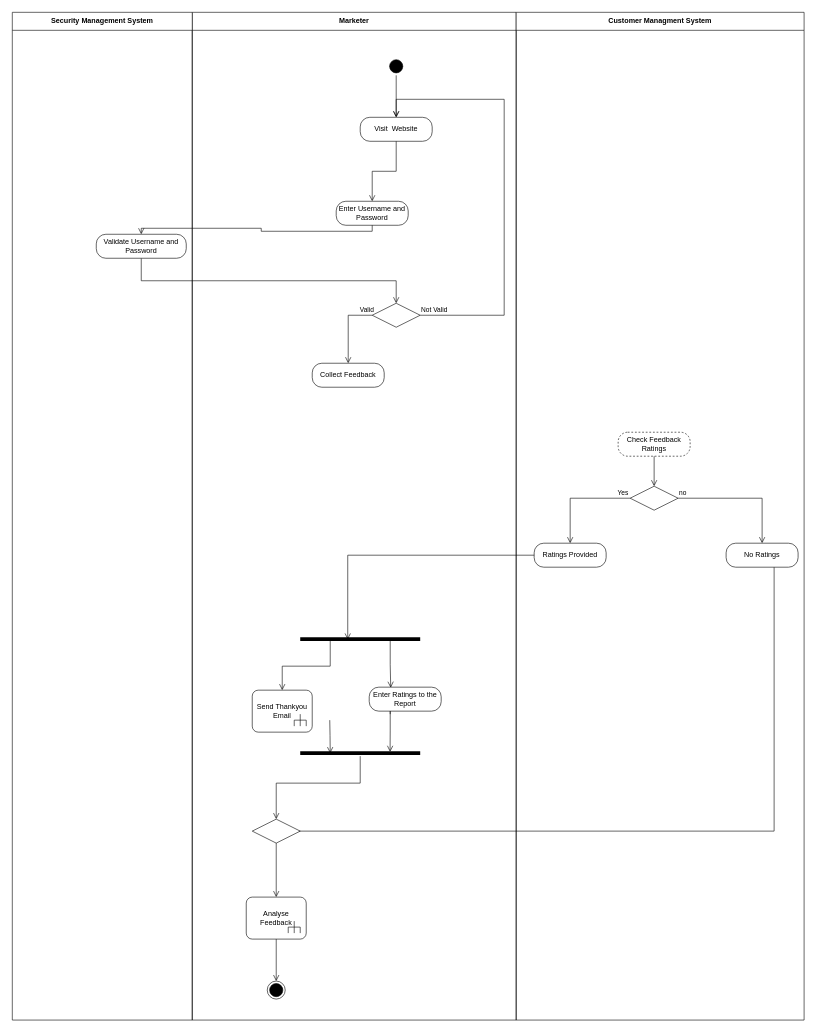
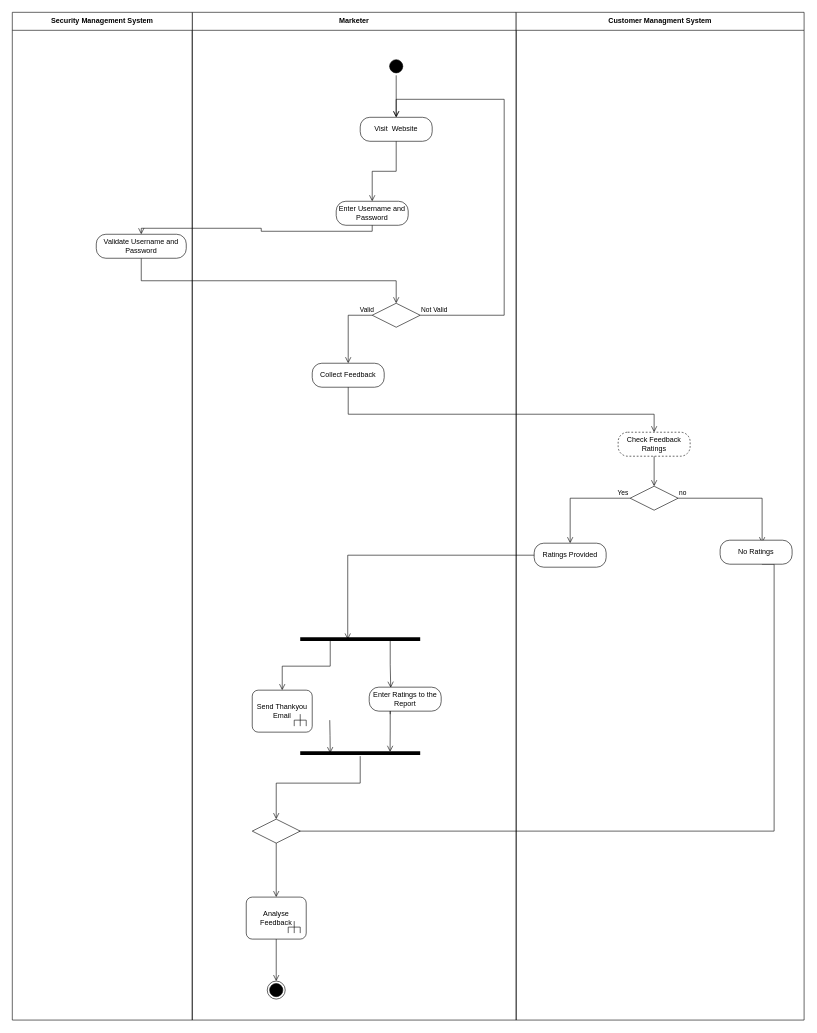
edge "Collect Feedback" -> "Check Feedback Ratings": added
node "No Ratings": moved (762, 555) -> (756, 552)
